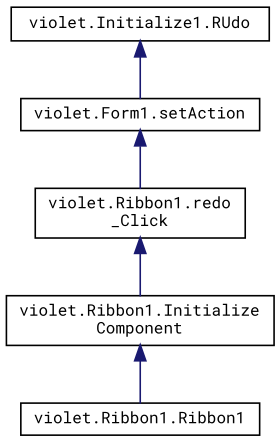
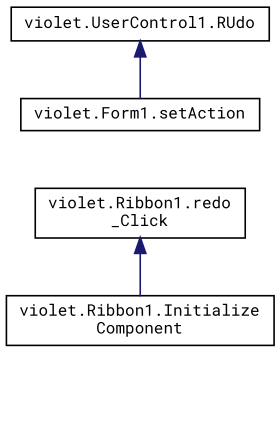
node "violet.Initialize1.RUdo": label "violet.Initialize1.RUdo" -> "violet.UserControl1.RUdo"
edge "violet.Ribbon1.redo _Click" -> "violet.Form1.setAction": removed
node "violet.Ribbon1.Ribbon1": removed
